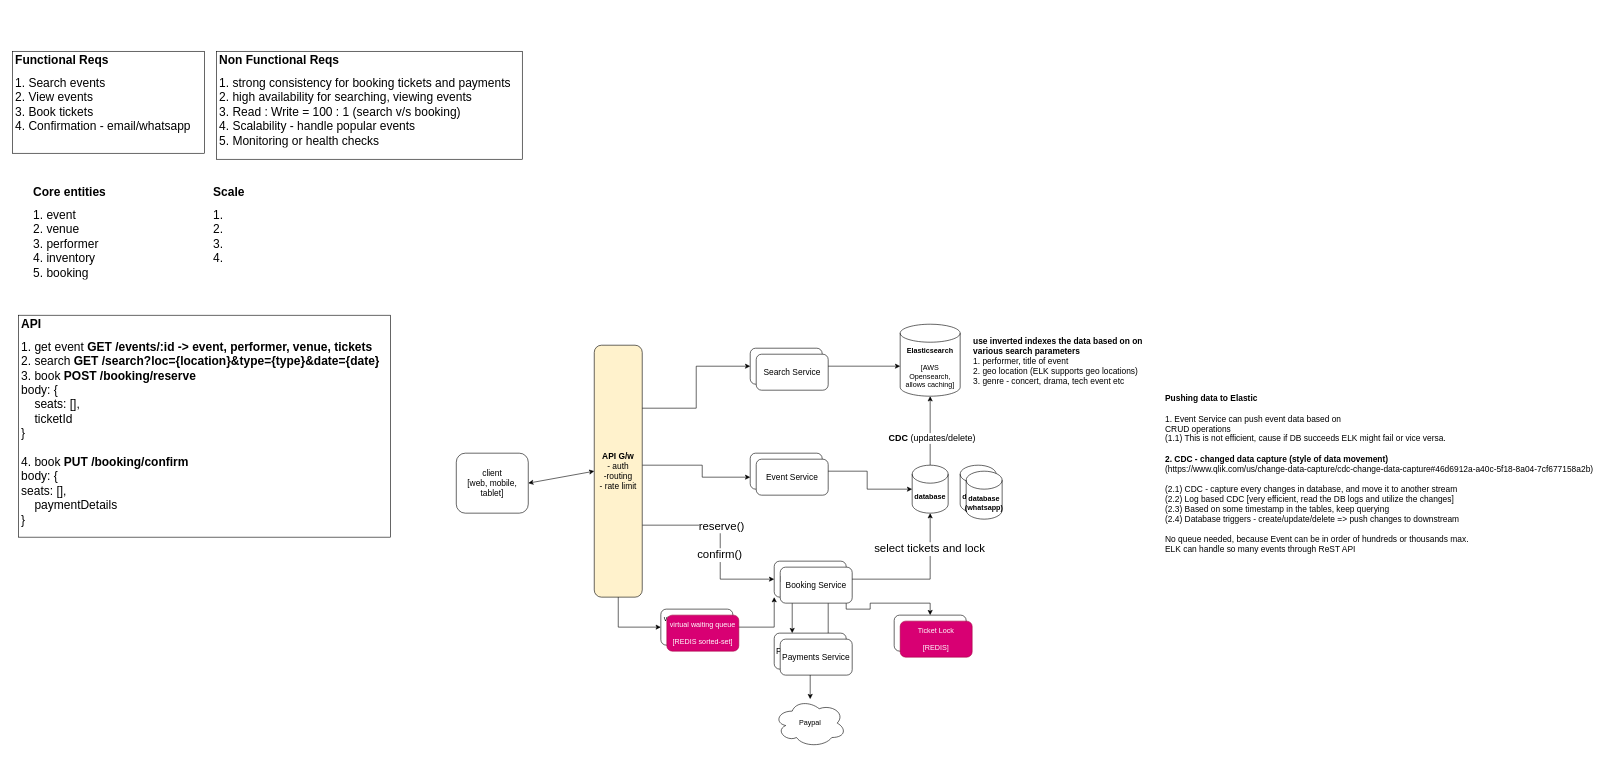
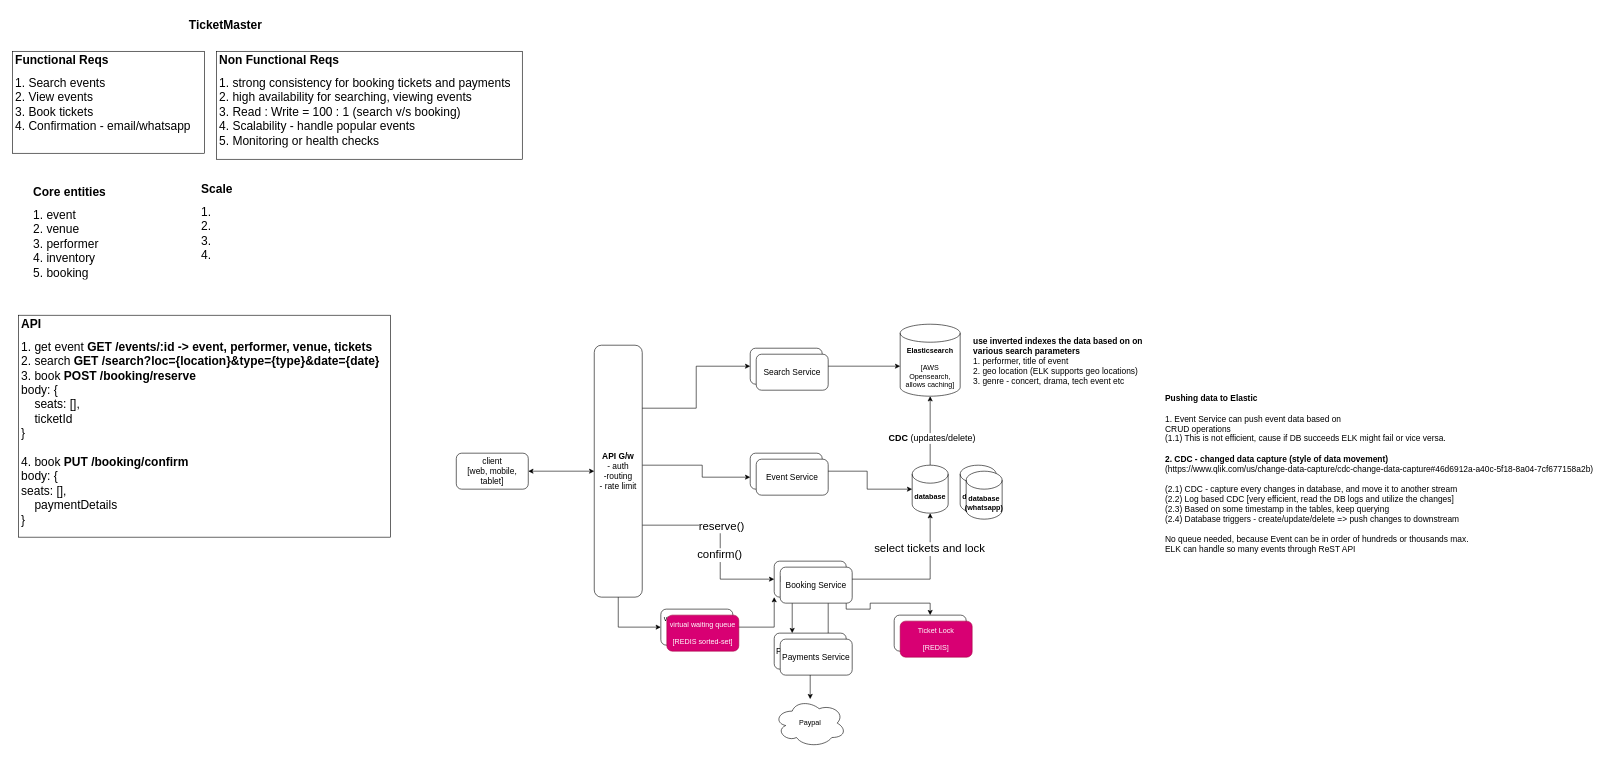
node "TicketMaster": added
node "Scale1. 2. 3. 4.": moved (342, 231) -> (330, 228)
node "API G/w- auth-routing- rate limit": fillcolor #fff2cc -> #ffffff
node "client[web, mobile, tablet]": size 72x60 -> 72x36
